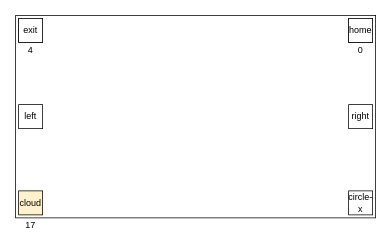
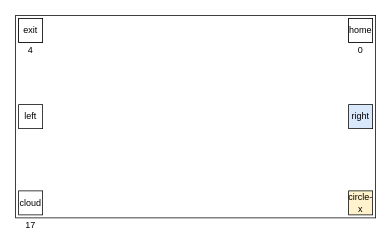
node "right": fillcolor #ffffff -> #dae8fc
node "cloud": fillcolor #fff2cc -> #ffffff
node "circle-x": fillcolor #ffffff -> #fff2cc
